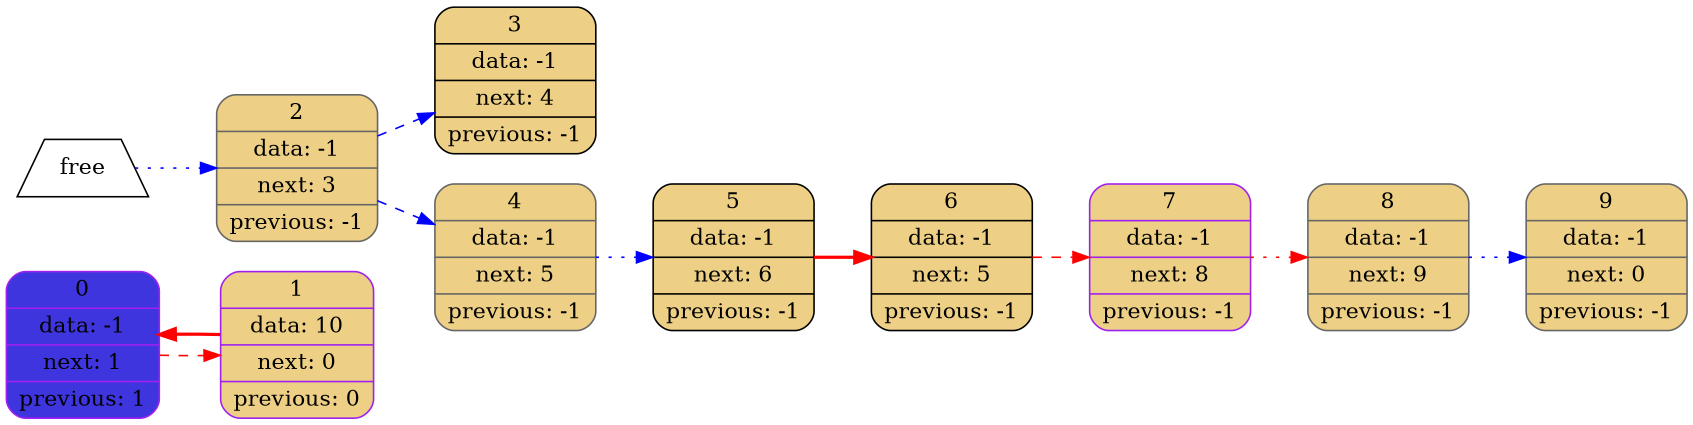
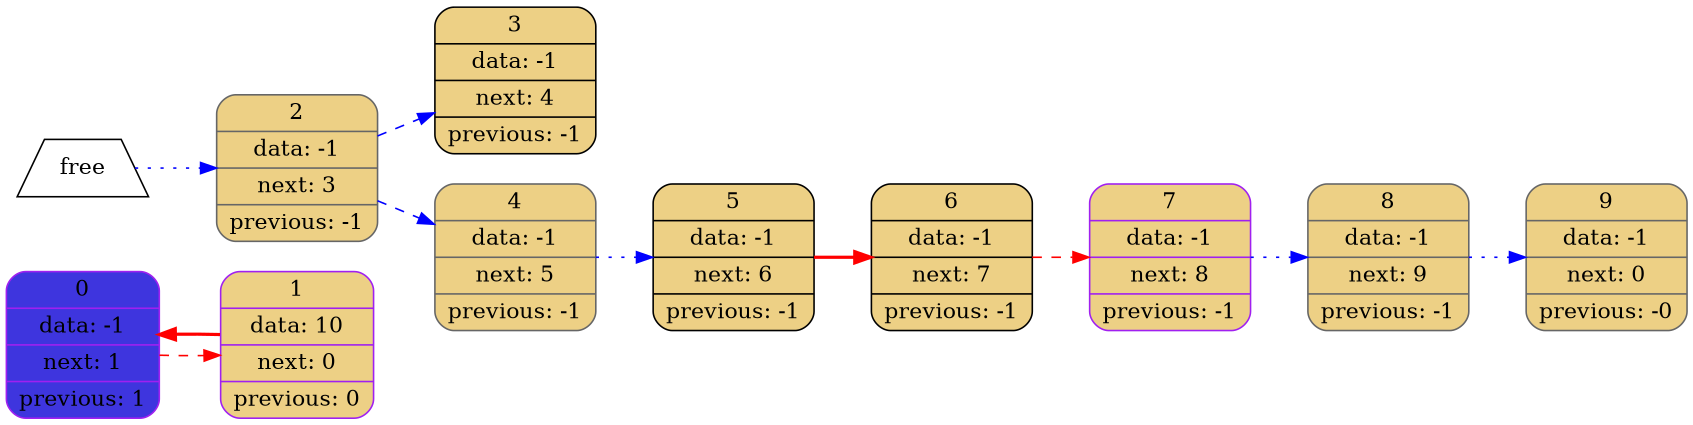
edge "7" -> "8": color red -> blue
node "6": text "next: 5" -> "next: 7"
node "9": text "previous: -1" -> "previous: -0"
